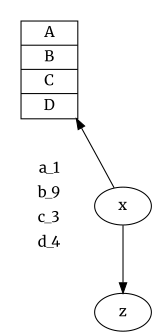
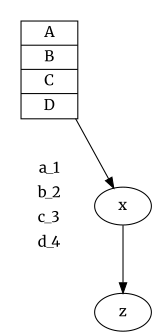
edge "x" -> "A": reversed
node "a_1": text "b_9" -> "b_2"
